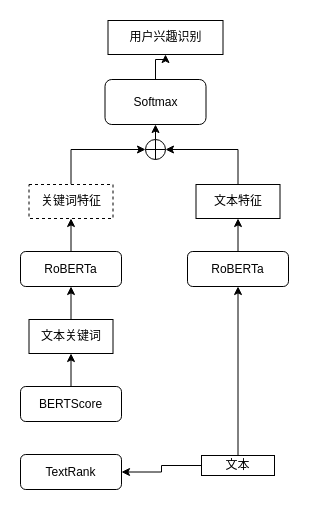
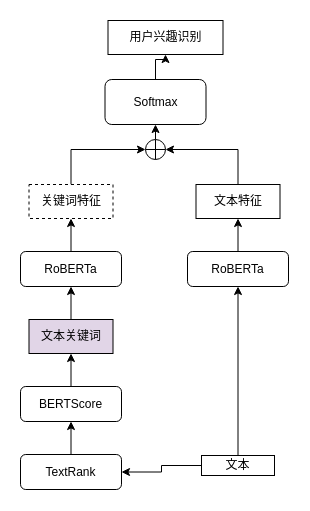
node "文本关键词": fillcolor #ffffff -> #e1d5e7
edge "TextRank" -> "BERTScore": added
